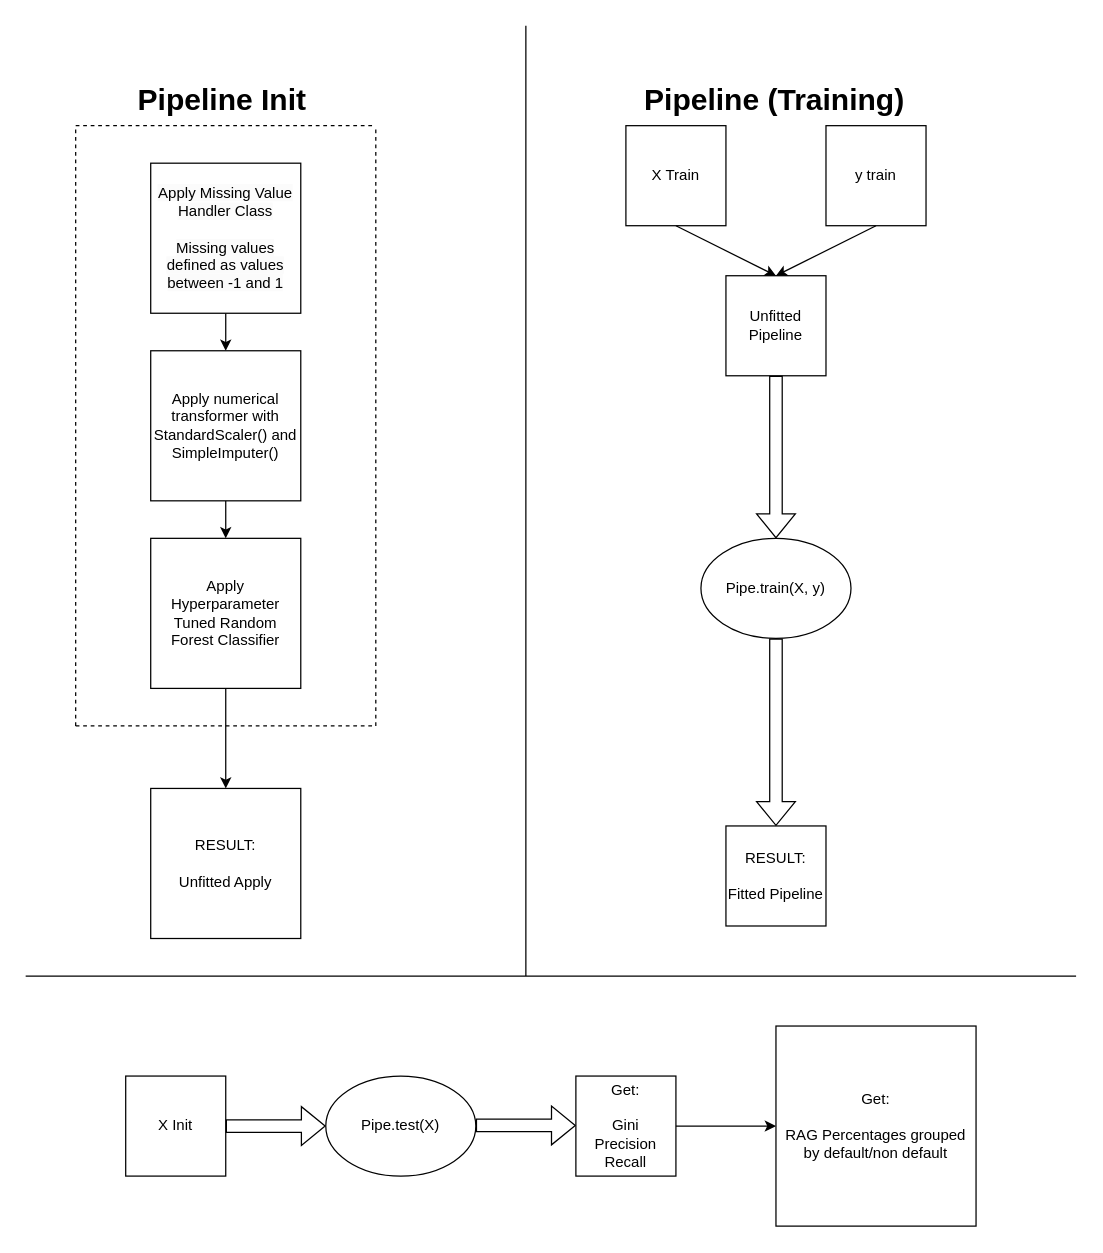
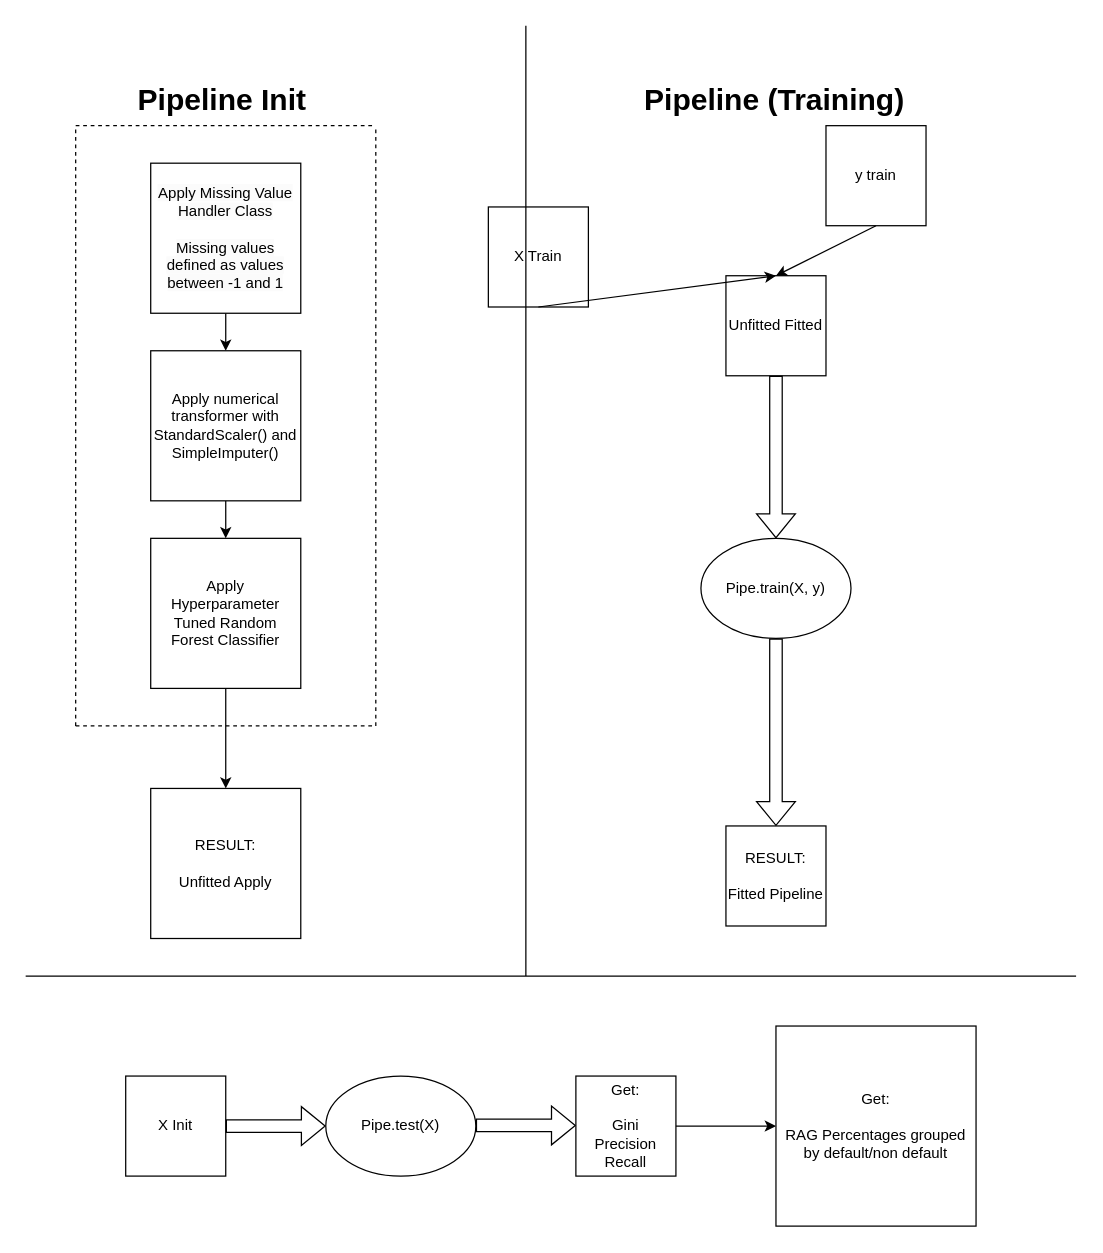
node "X Train": moved (676, 176) -> (538, 257)
node "Unfitted Pipeline": label "Unfitted Pipeline" -> "Unfitted Fitted"
